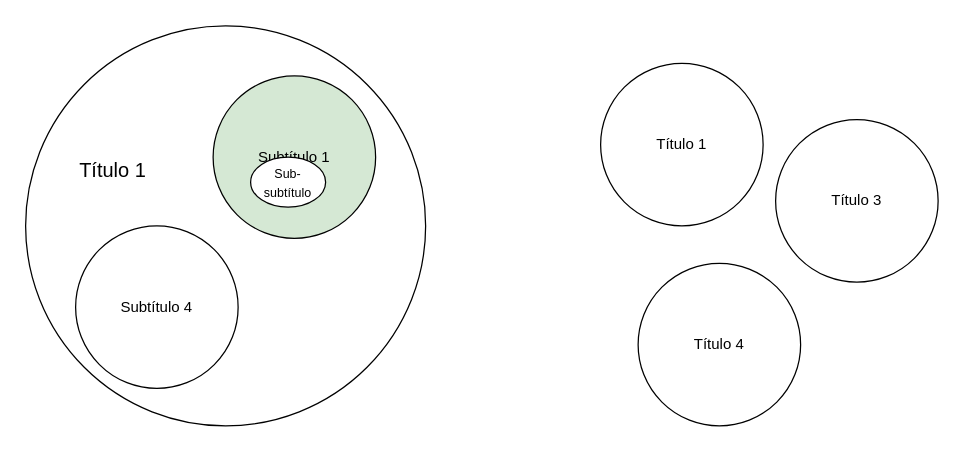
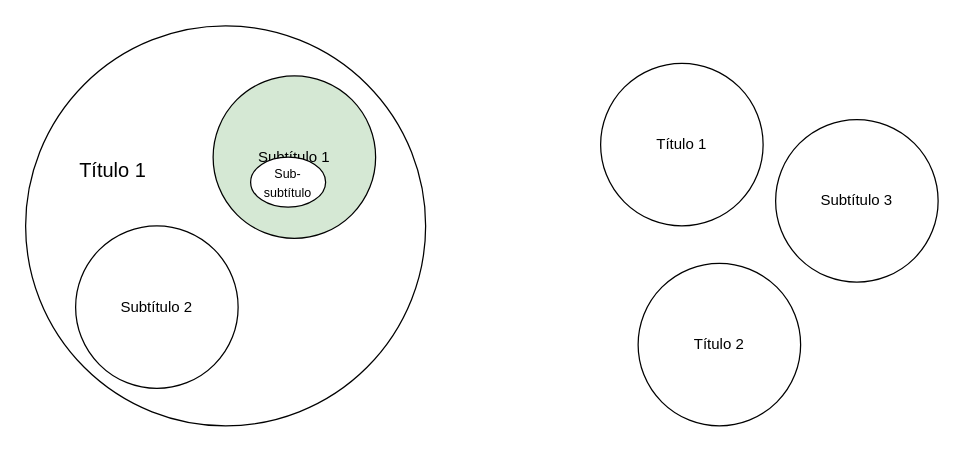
node "Título 3": label "Título 3" -> "Subtítulo 3"
node "Subtítulo 4": label "Subtítulo 4" -> "Subtítulo 2"
node "Título 4": label "Título 4" -> "Título 2"
